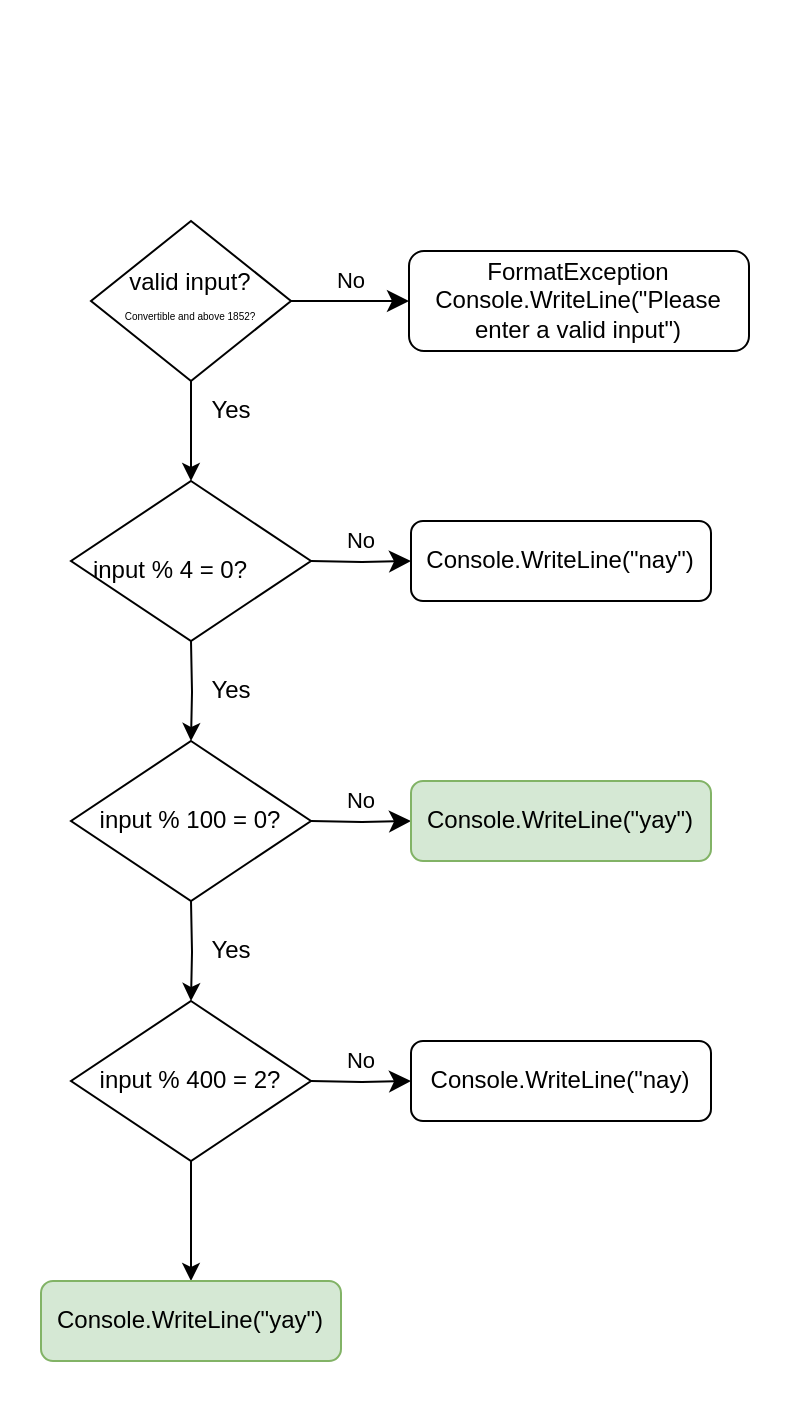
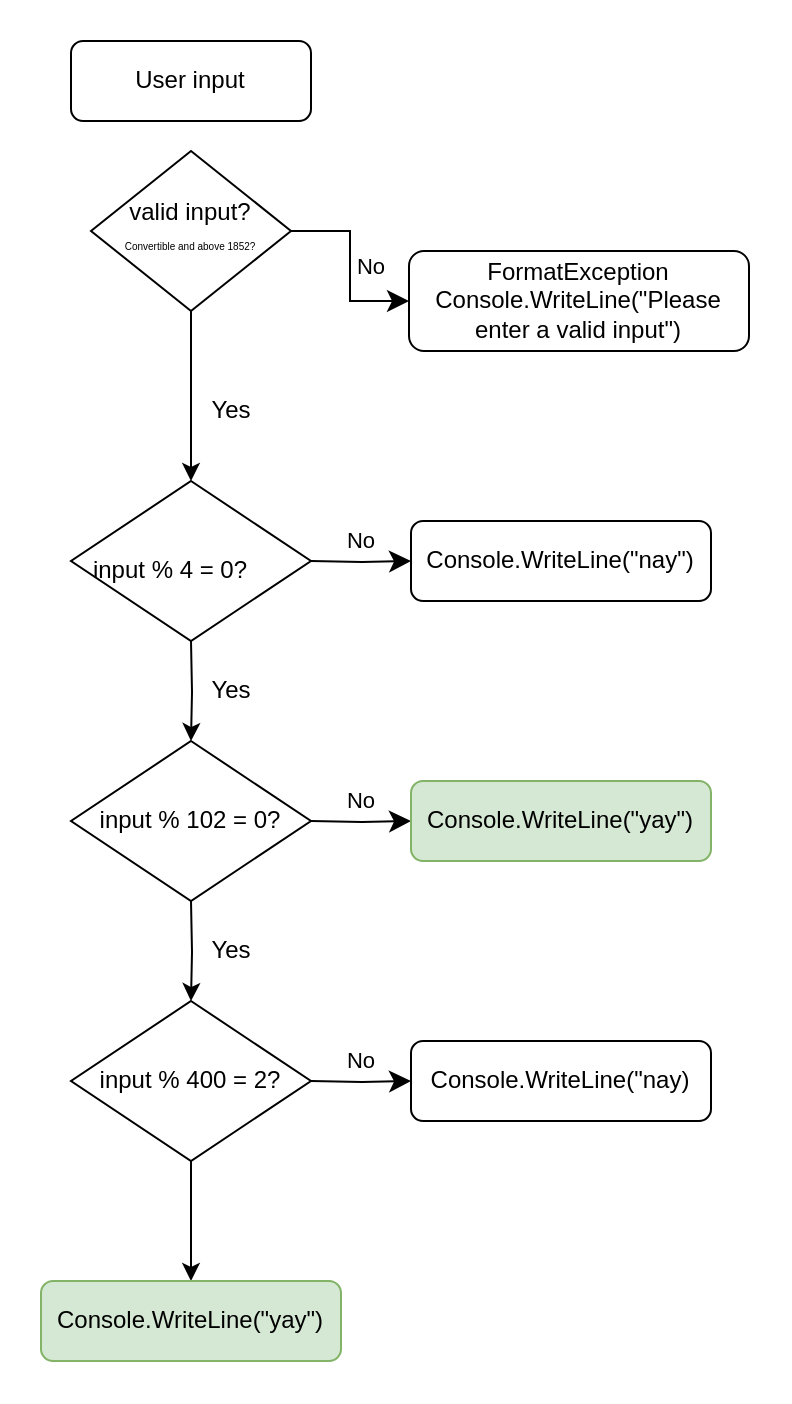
node "User input": added
node "valid input? Convertible and above 1852?": moved (191, 301) -> (191, 231)
node "input % 100 = 0?": label "input % 100 = 0?" -> "input % 102 = 0?"
